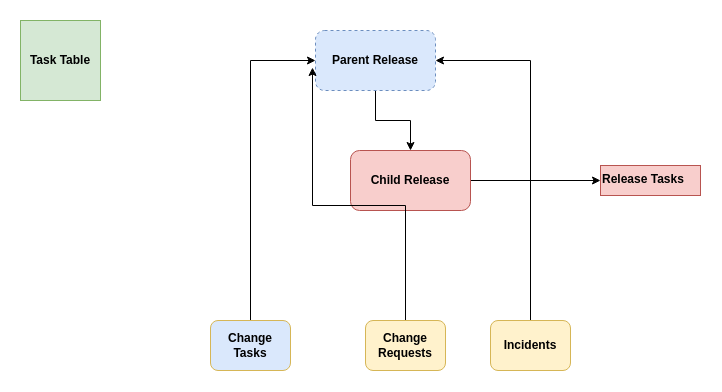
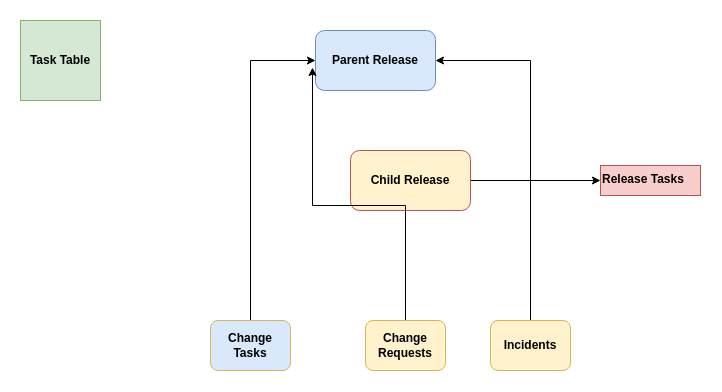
node "Parent Release": style dashed -> solid
edge "Parent Release" -> "Child Release": removed
node "Child Release": fillcolor #f8cecc -> #fff2cc
